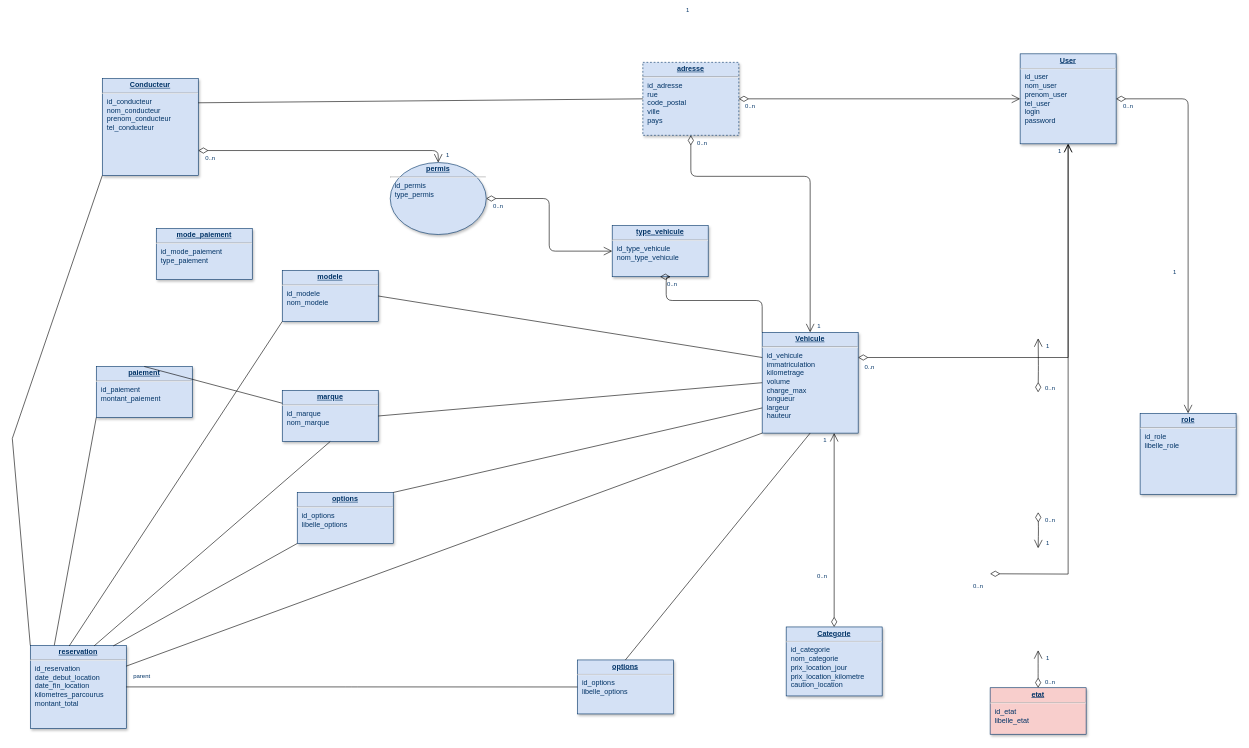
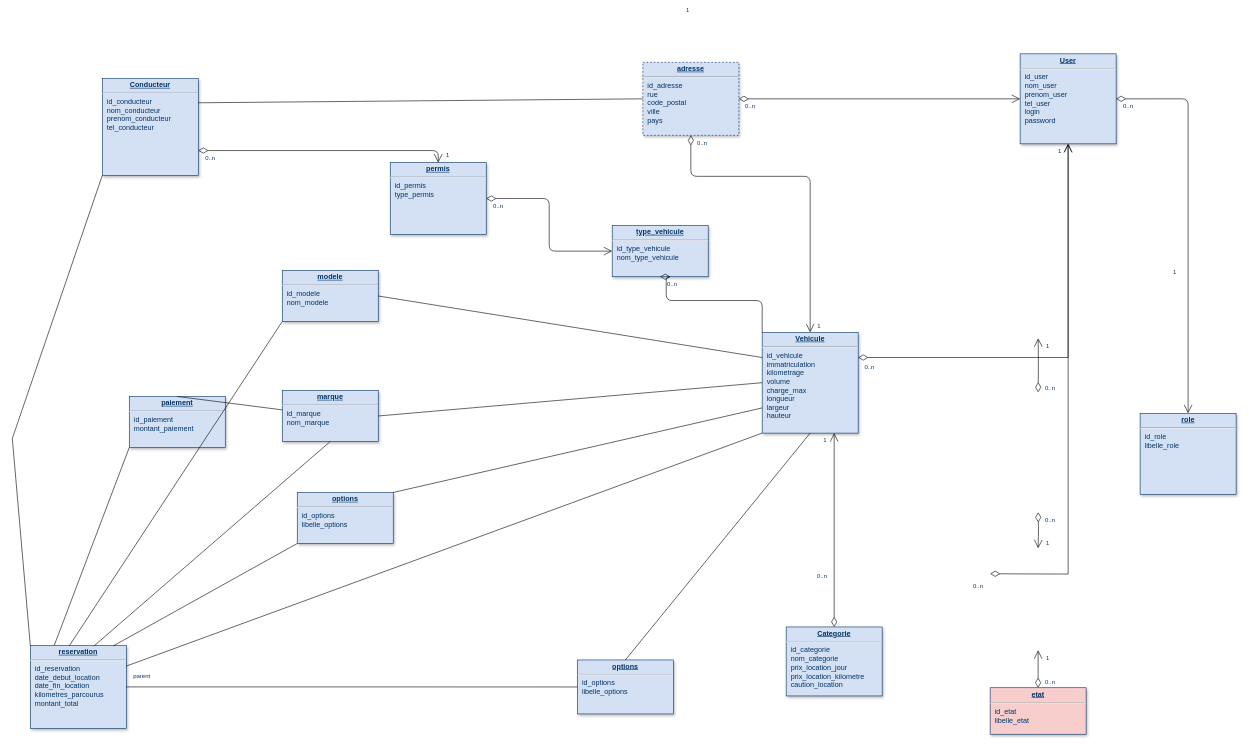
node "permis id_permis type_permis": shape ellipse -> rectangle
node "mode_paiement id_mode_paiement type_paiement": removed
node "paiement id_paiement montant_paiement": moved (144, 392) -> (177, 422)
